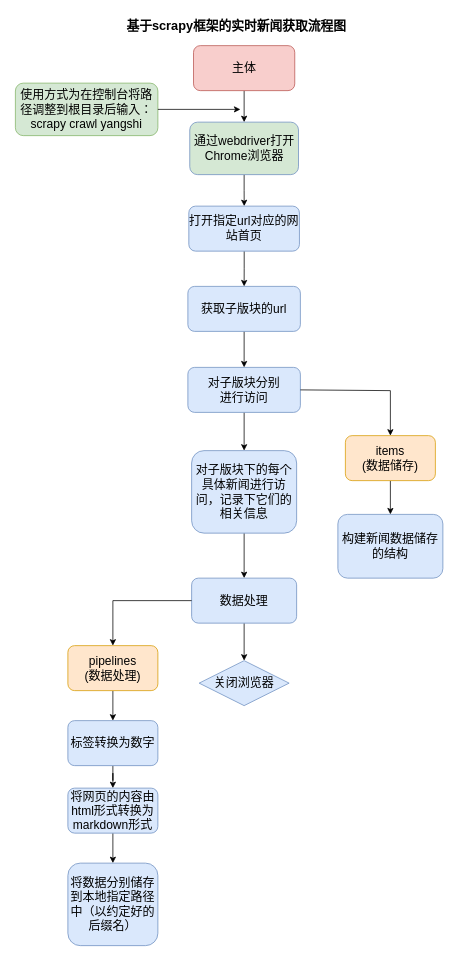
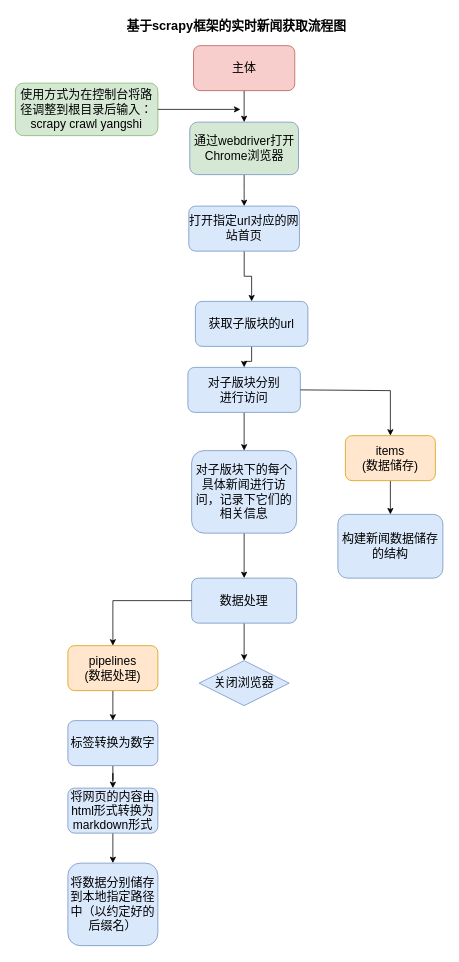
node "获取子版块的url": moved (244, 309) -> (252, 324)
